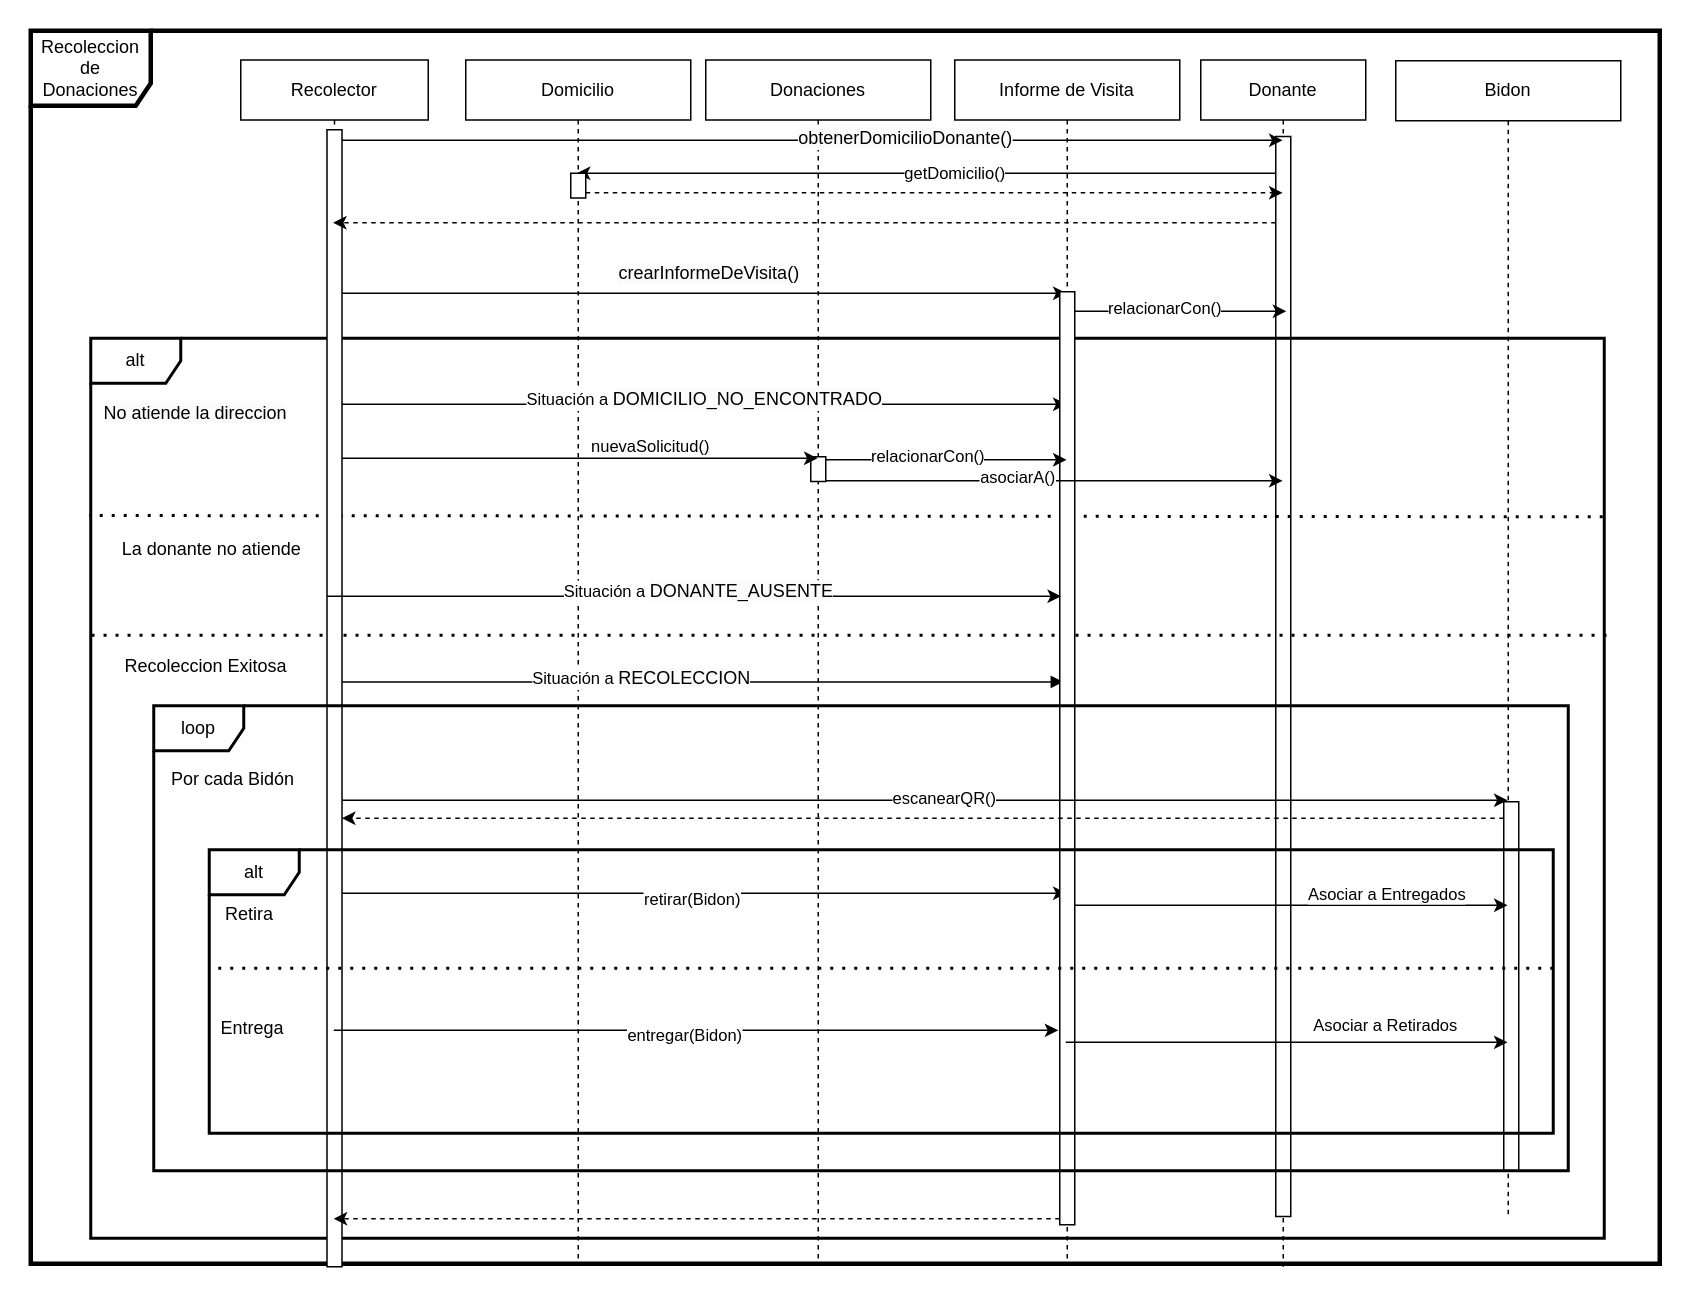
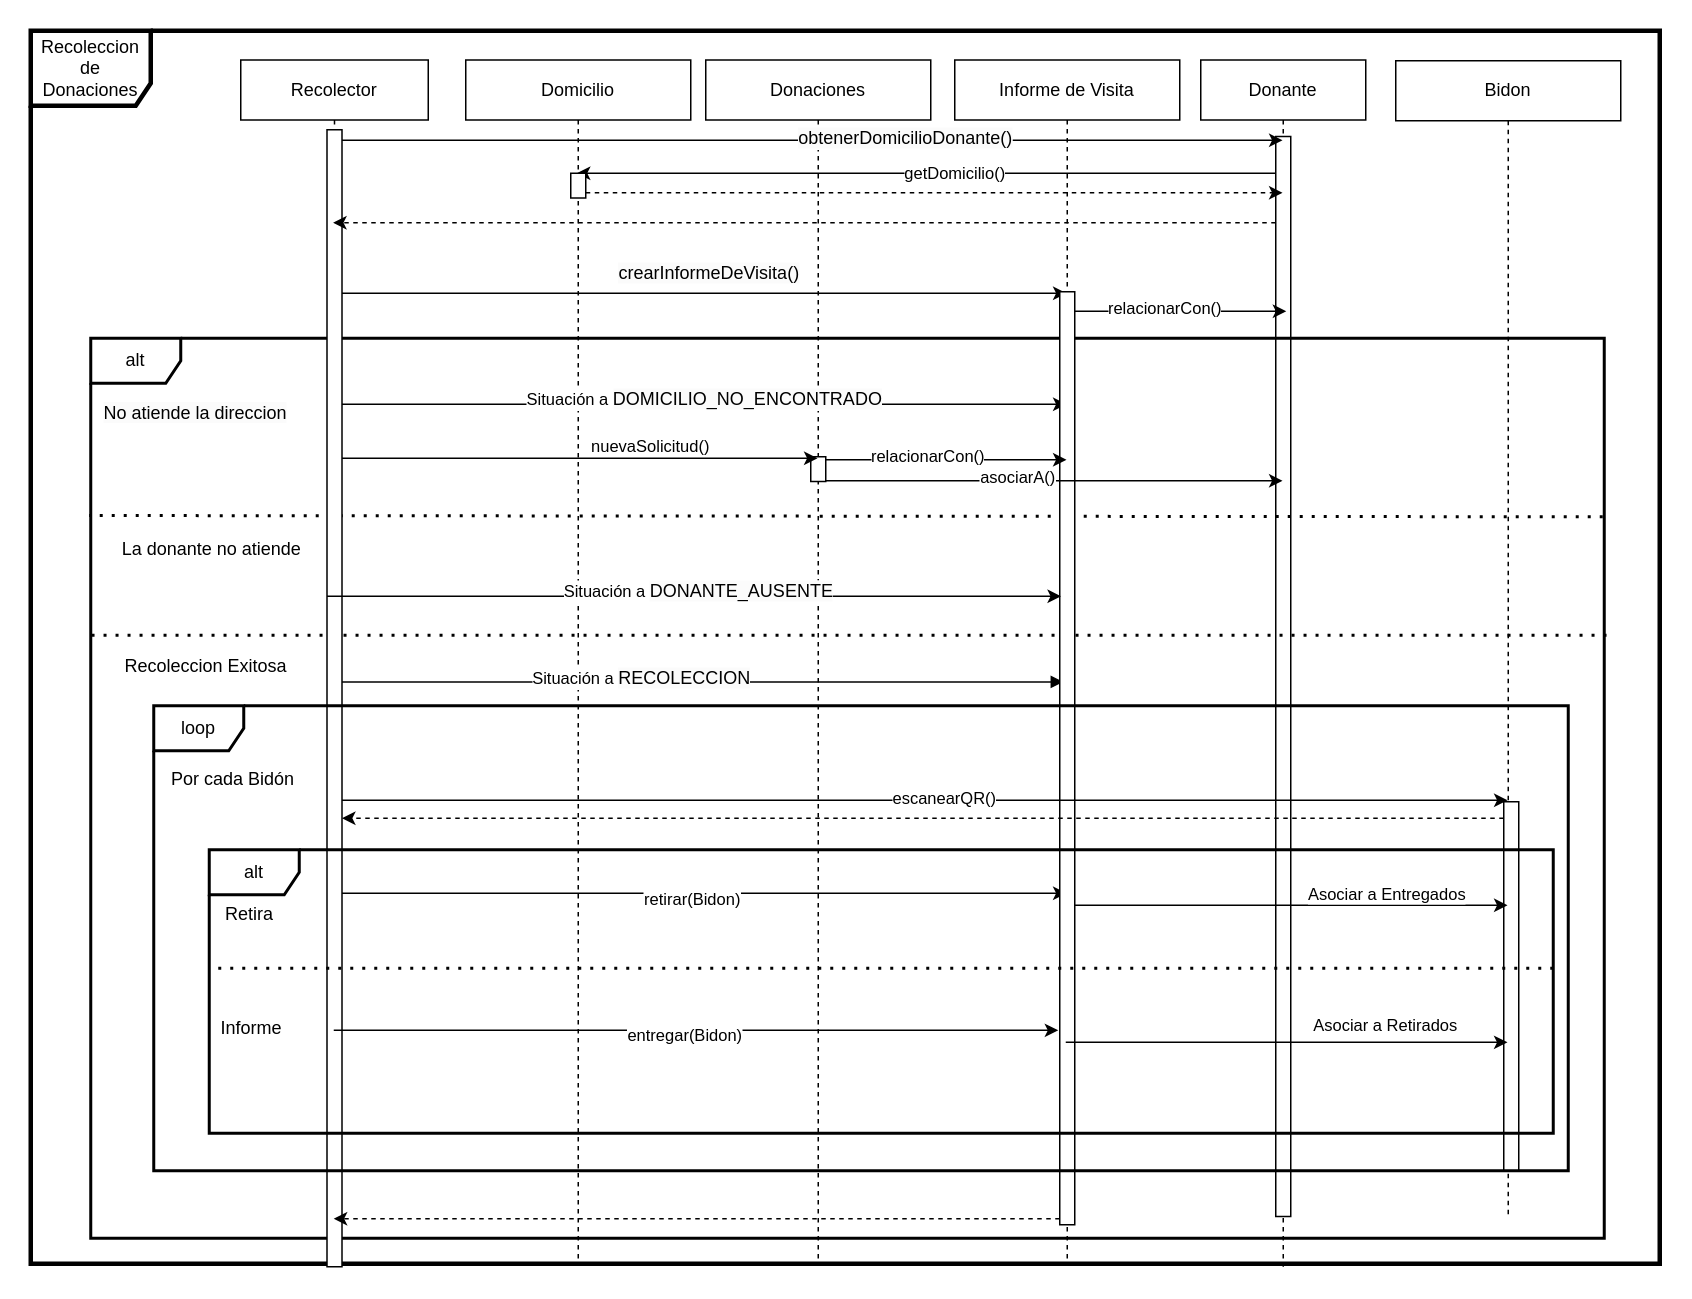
node "Entrega": label "Entrega" -> "Informe"
